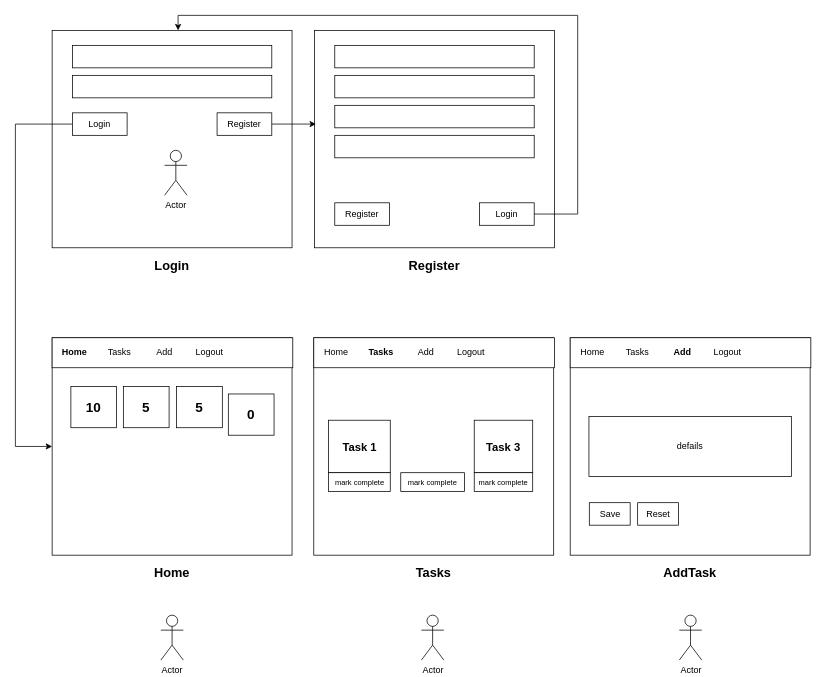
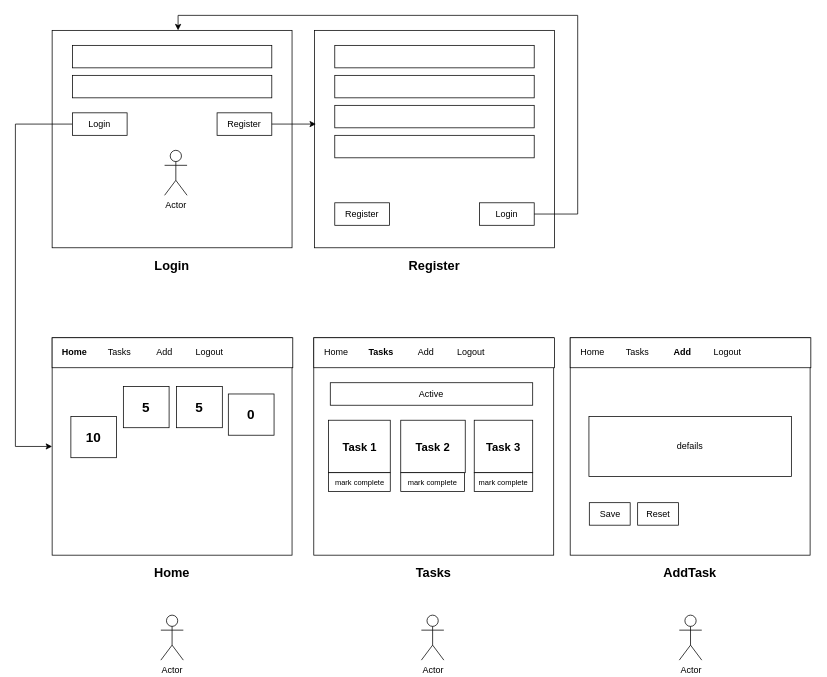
node "Active": added
node "10": moved (94, 407) -> (94, 437)
node "Task 2": added
